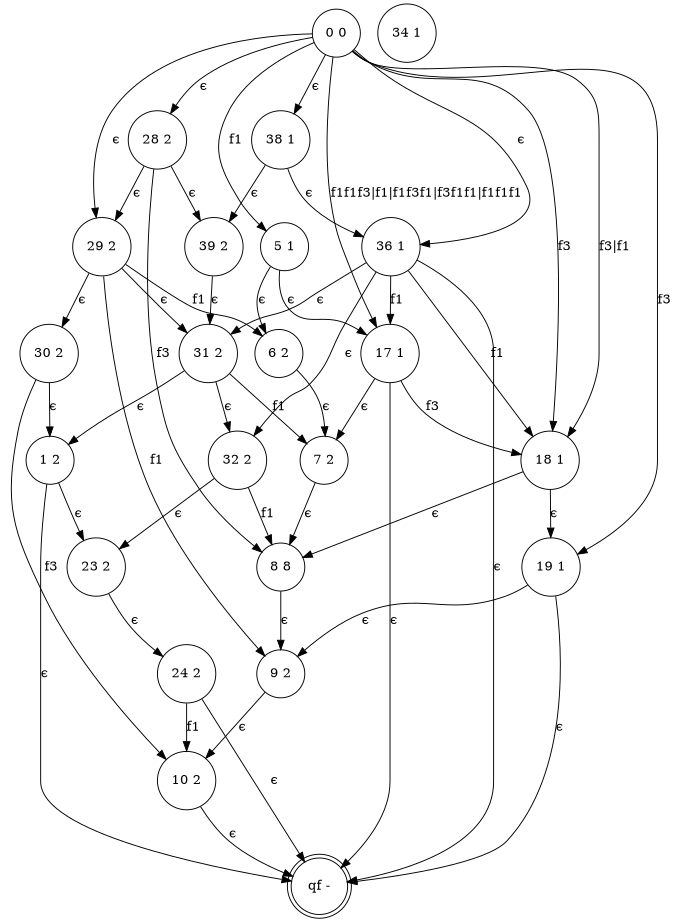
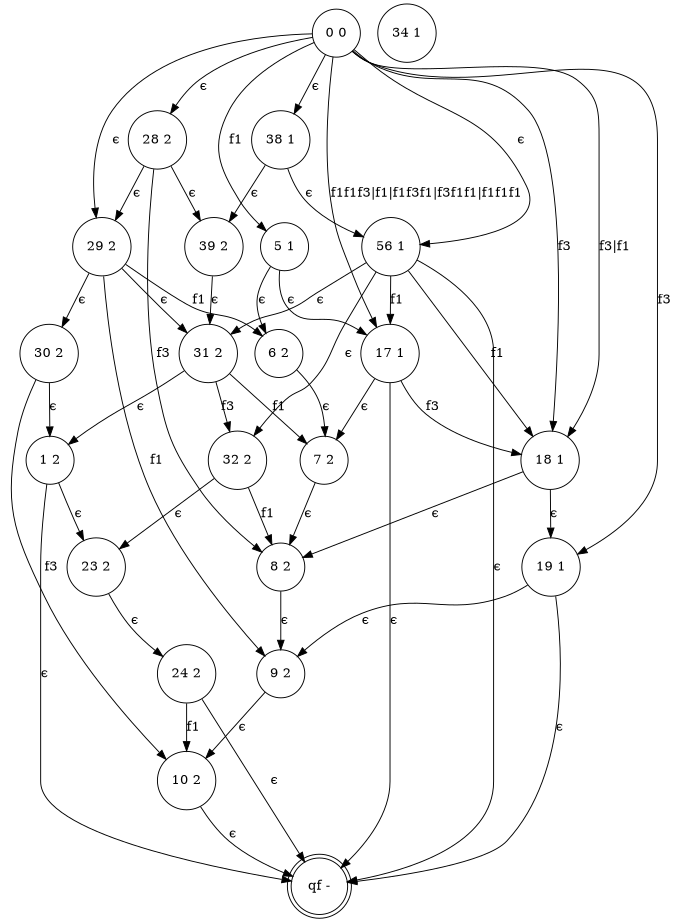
node "36 1": label "36 1" -> "56 1"
edge "31 2" -> "32 2": label "ϵ" -> "f3"
node "8 8": label "8 8" -> "8 2"
